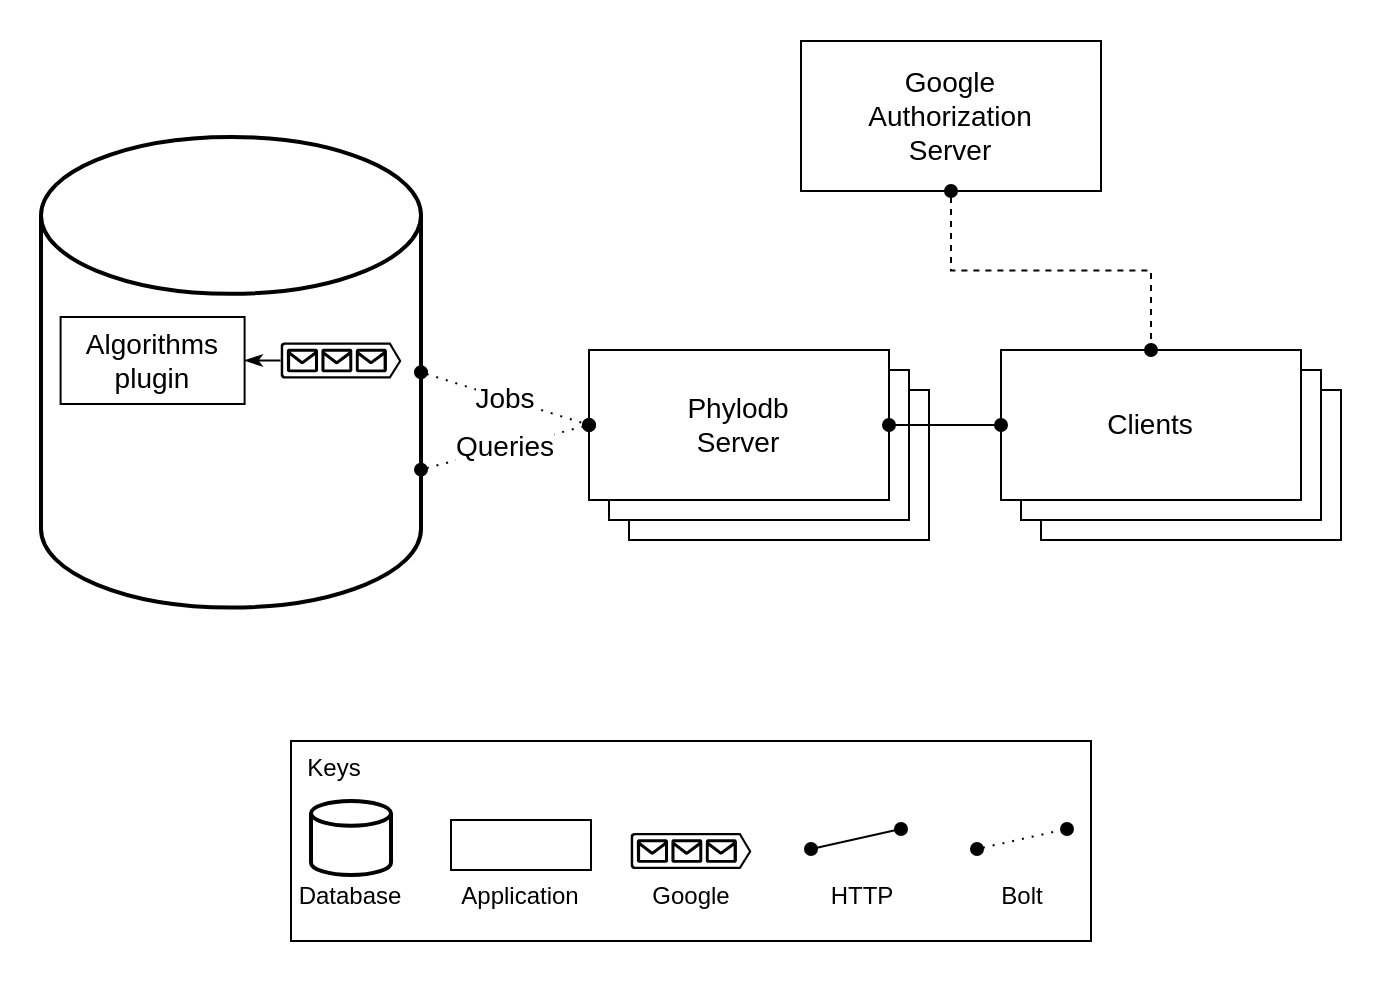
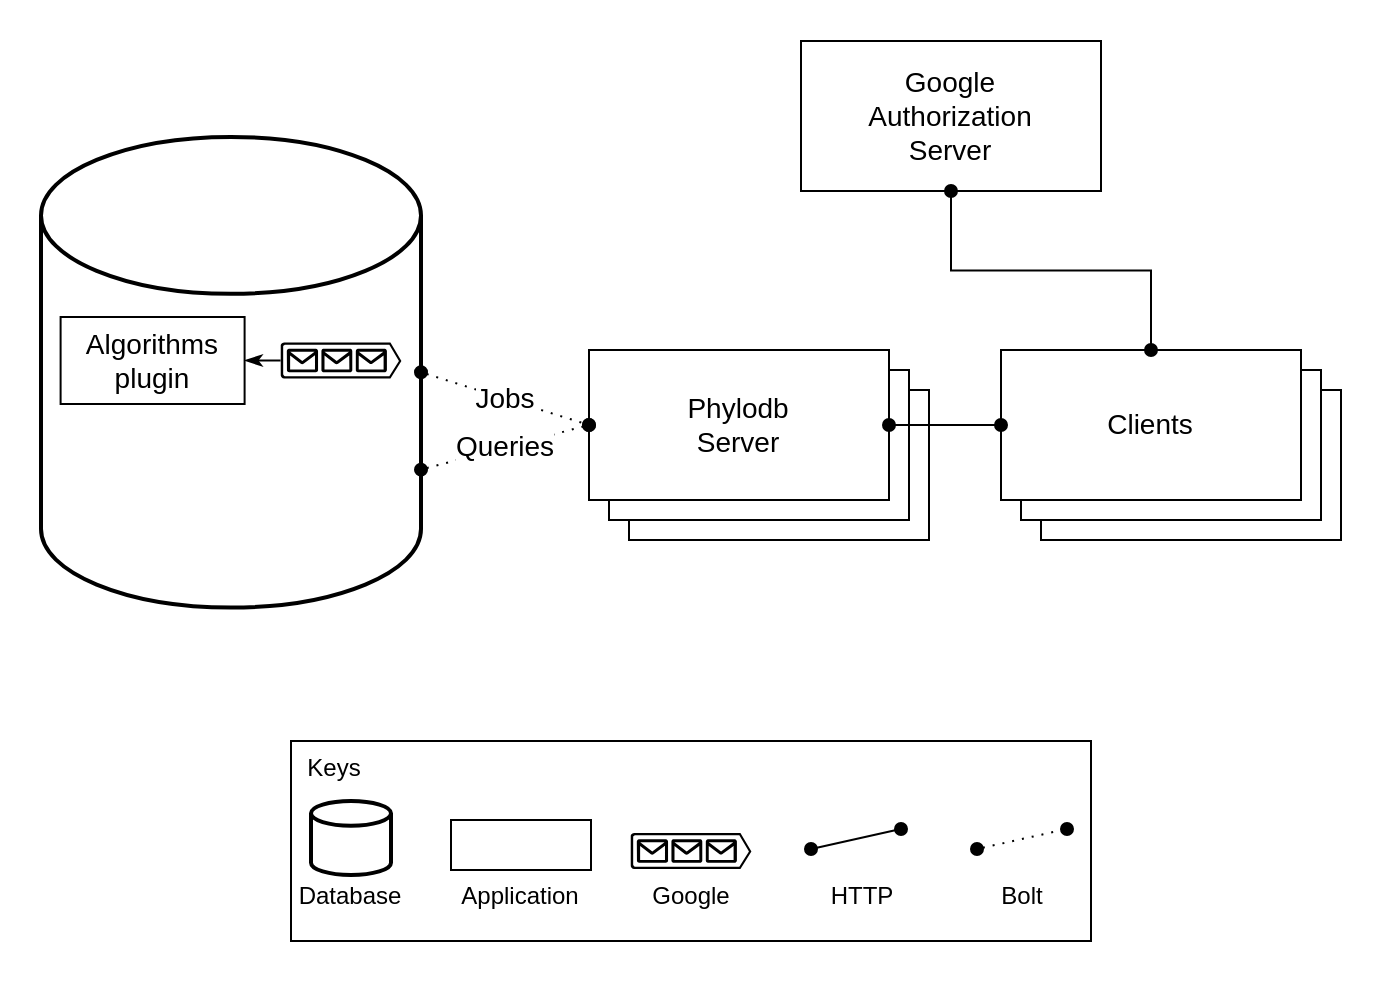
edge "Google Authorization Server" -- "Clients": style dashed -> solid
